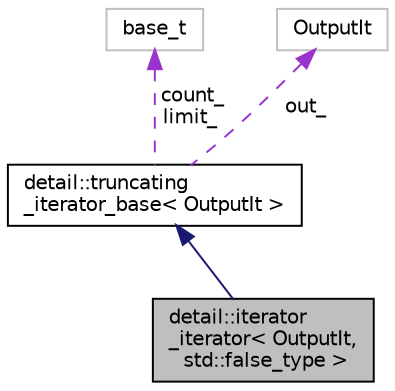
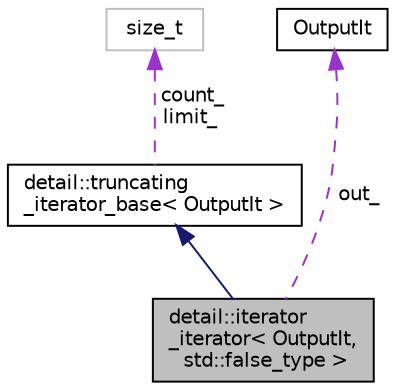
node "base_t": label "base_t" -> "size_t"
node "OutputIt": color grey75 -> black
edge "detail::truncating _iterator_base< OutputIt >" -> "OutputIt": now "detail::iterator _iterator< OutputIt, std::false_type >" -> "OutputIt"
